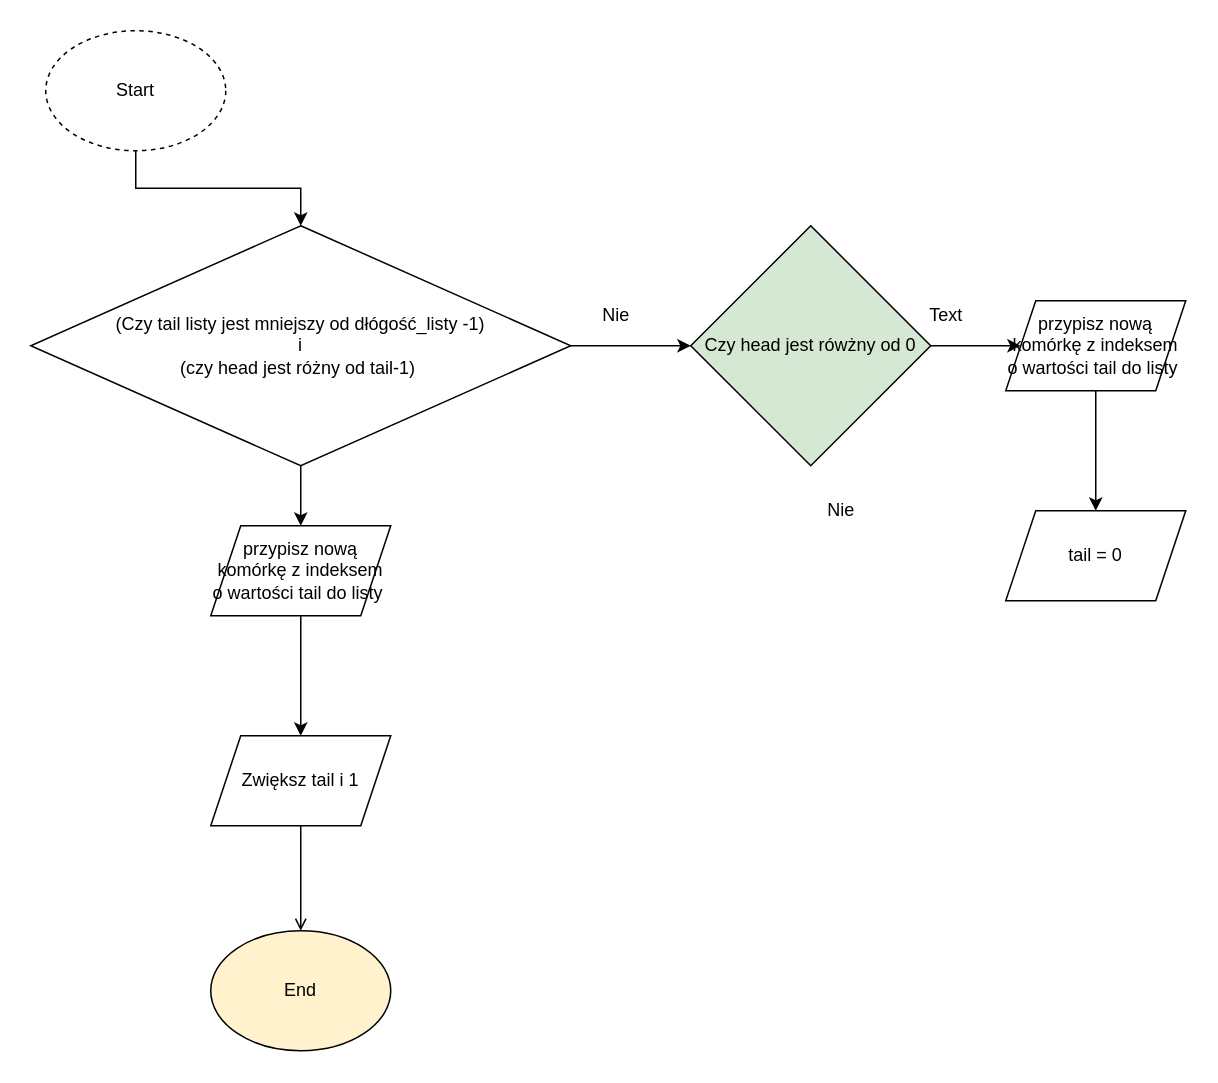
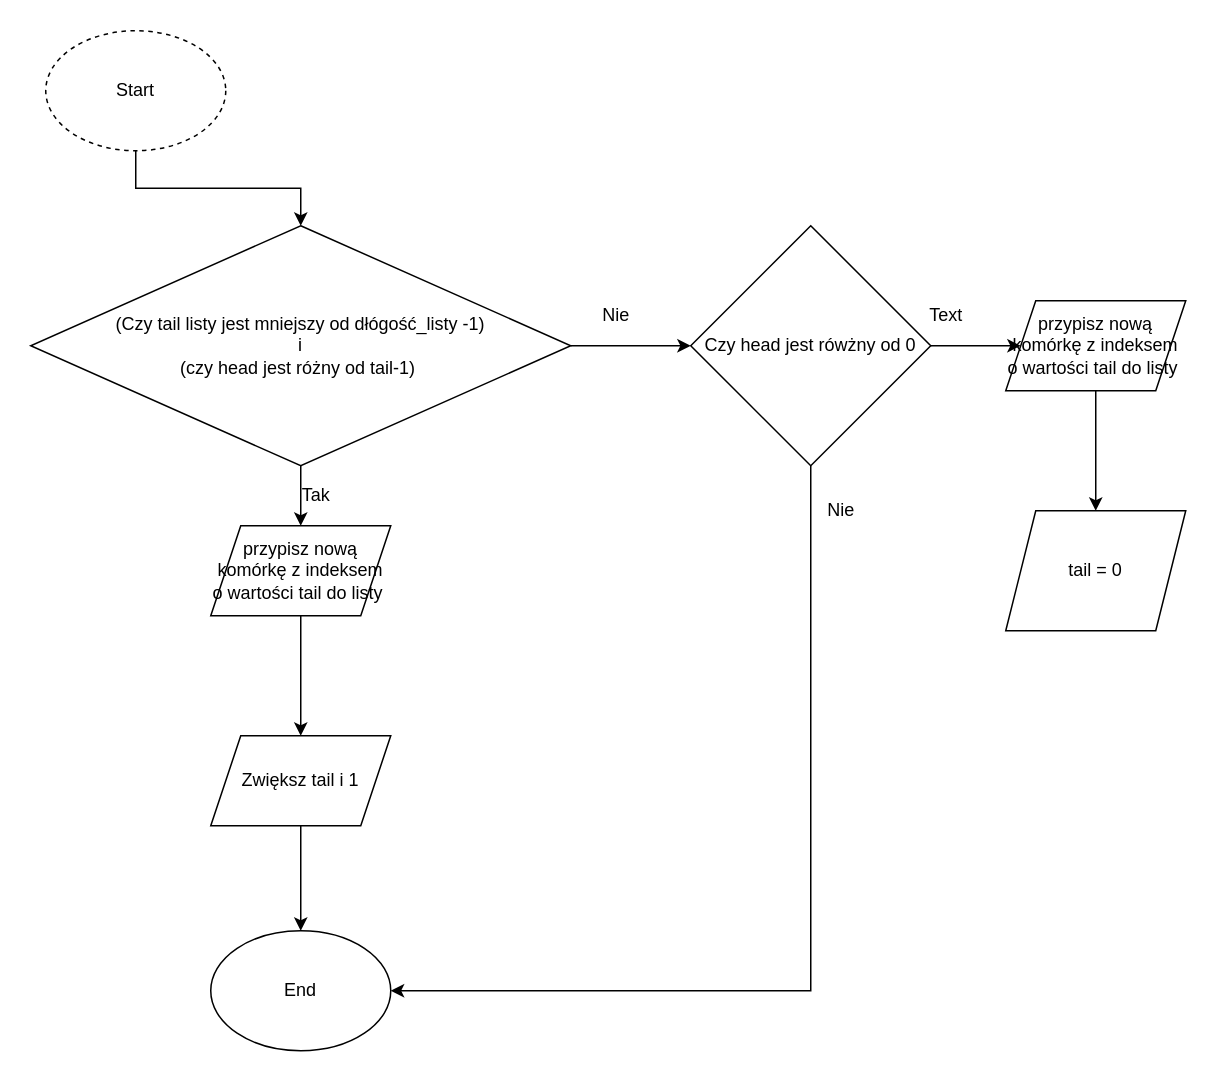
node "Czy head jest rówżny od 0": fillcolor #d5e8d4 -> #ffffff
node "Tak": added
node "tail = 0": size 180x90 -> 180x120
edge "Zwiększ tail i 1" -> "End": arrowhead open -> classic
edge "Czy head jest rówżny od 0" -> "End": added
node "End": fillcolor #fff2cc -> #ffffff
